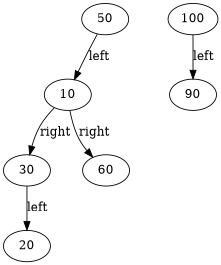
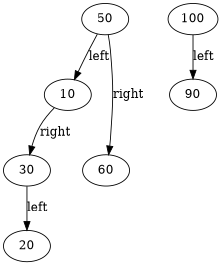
edge "10" -> "60": now "50" -> "60"
